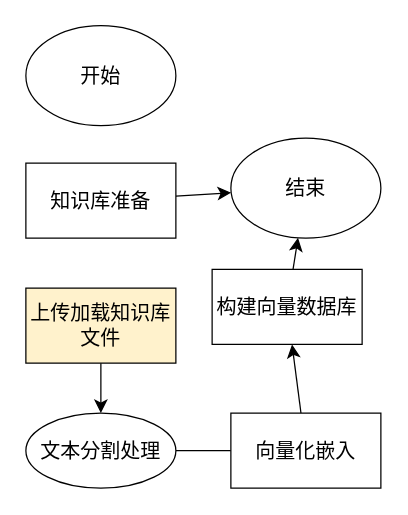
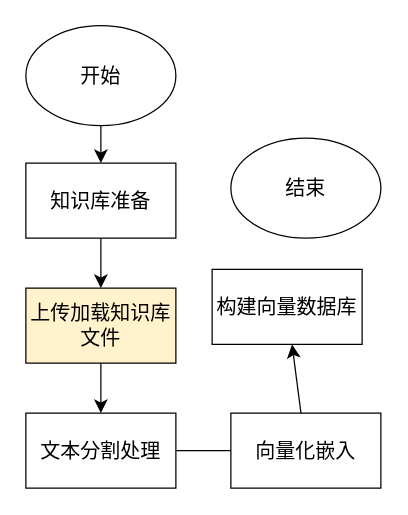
edge "开始" -> "知识库准备": added
edge "知识库准备" -> "结束": now "知识库准备" -> "上传加载知识库文件"
edge "构建向量数据库" -> "结束": removed
node "文本分割处理": shape ellipse -> rectangle
